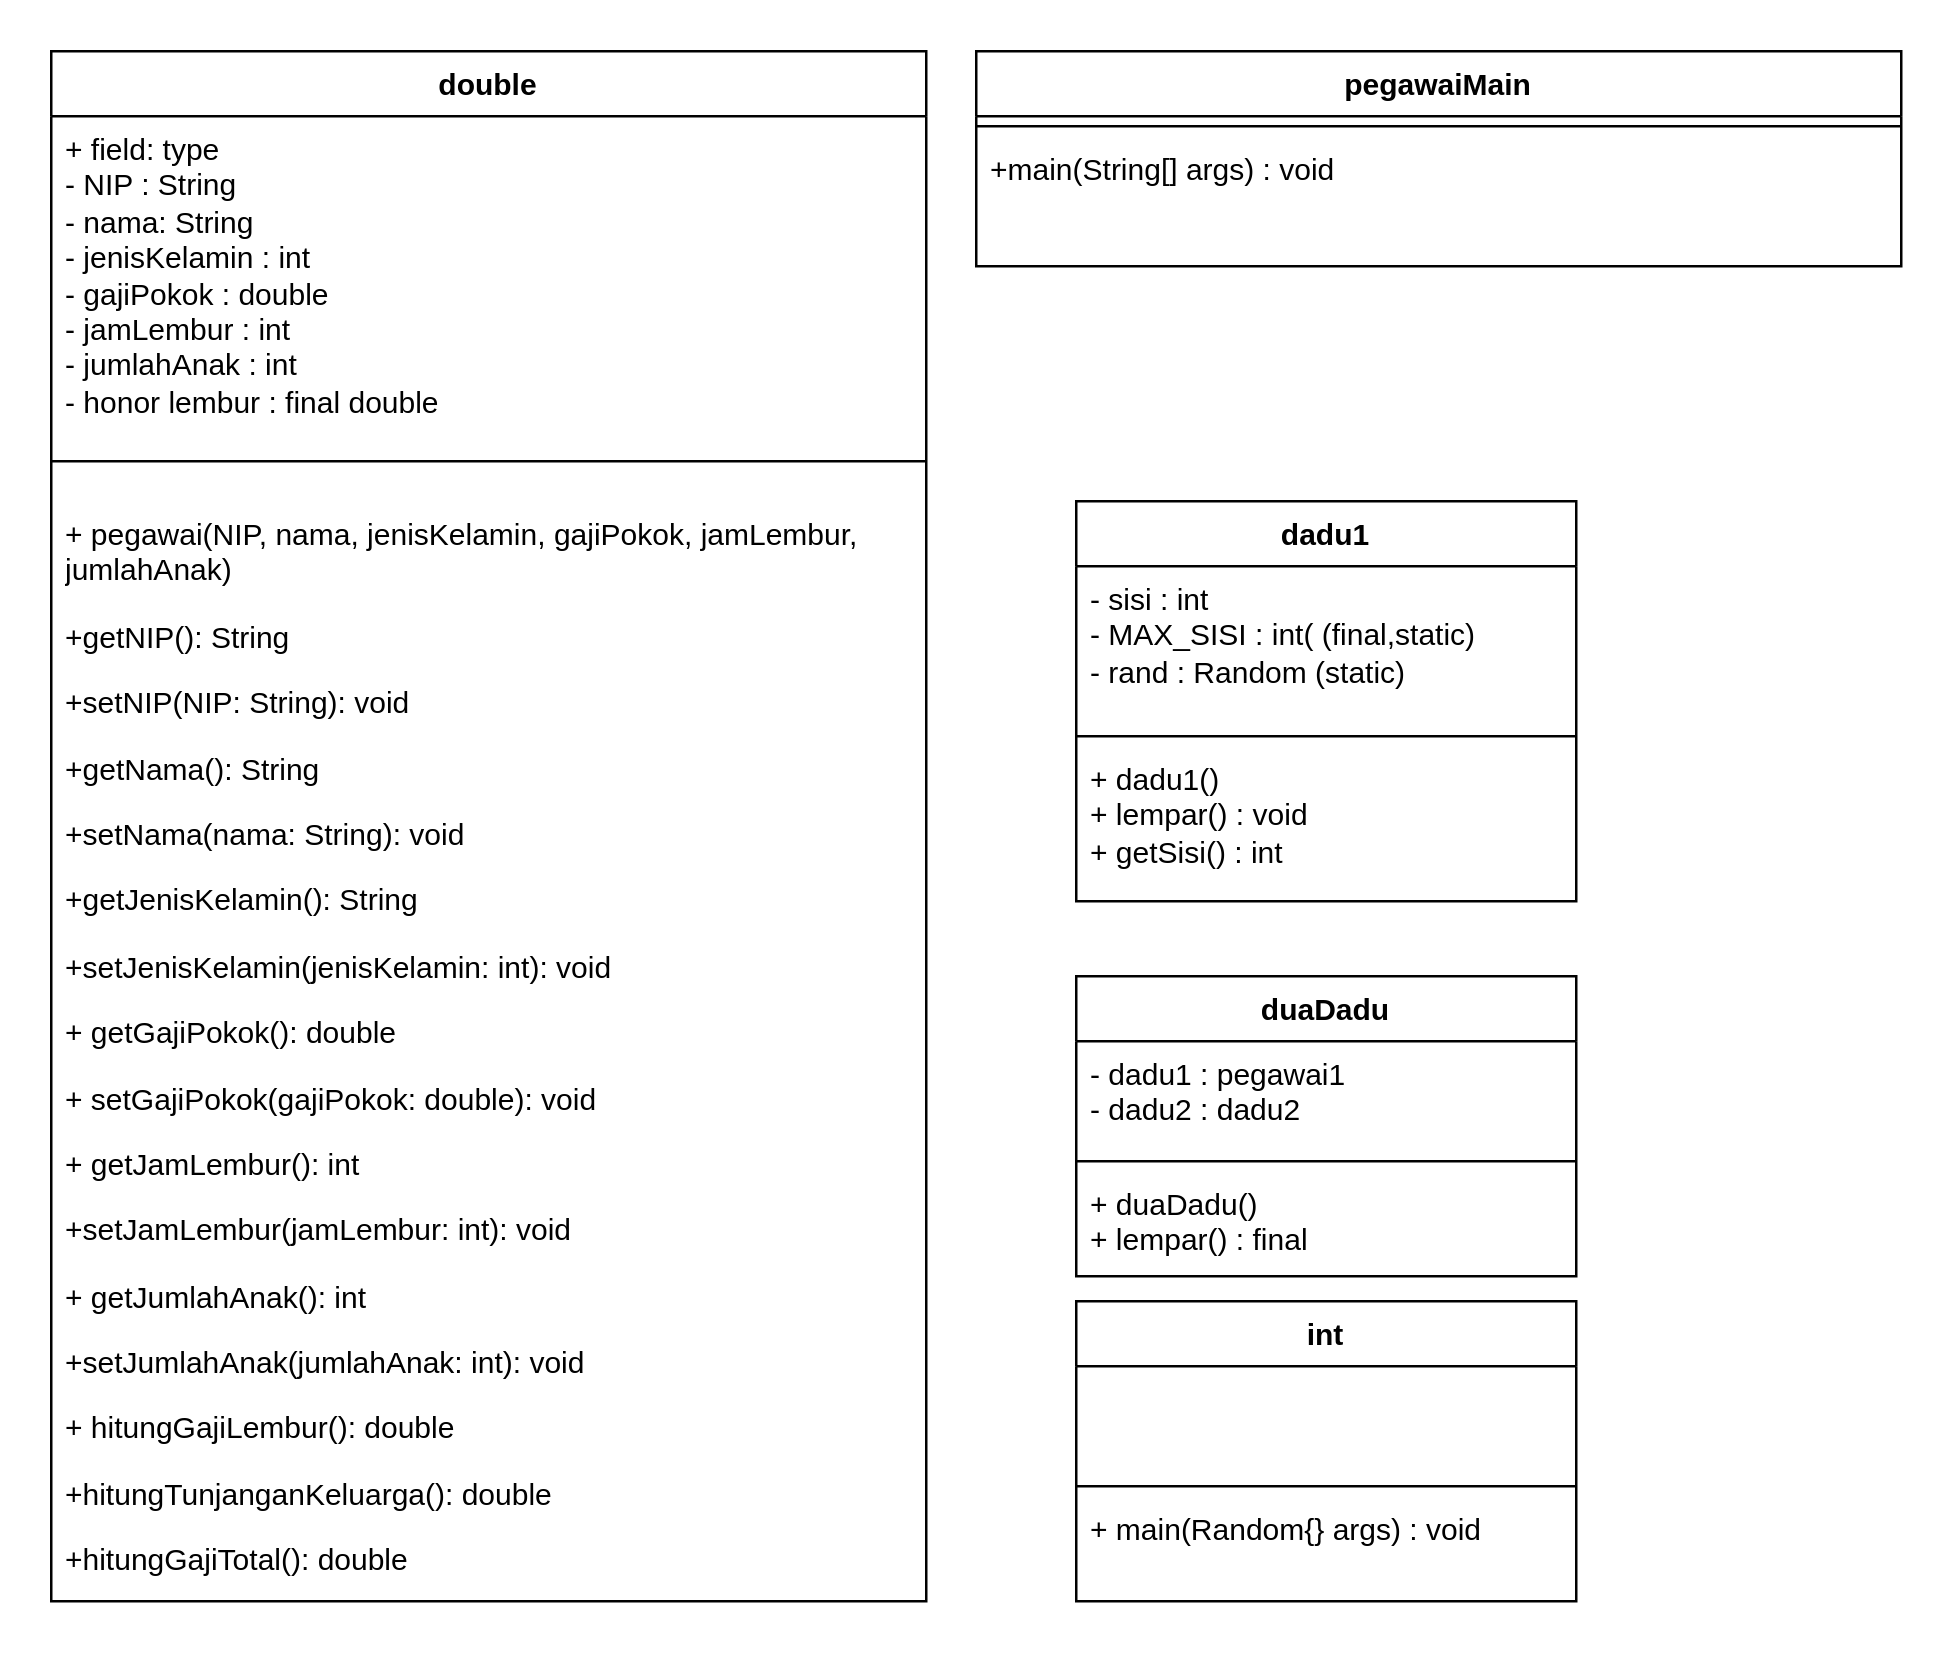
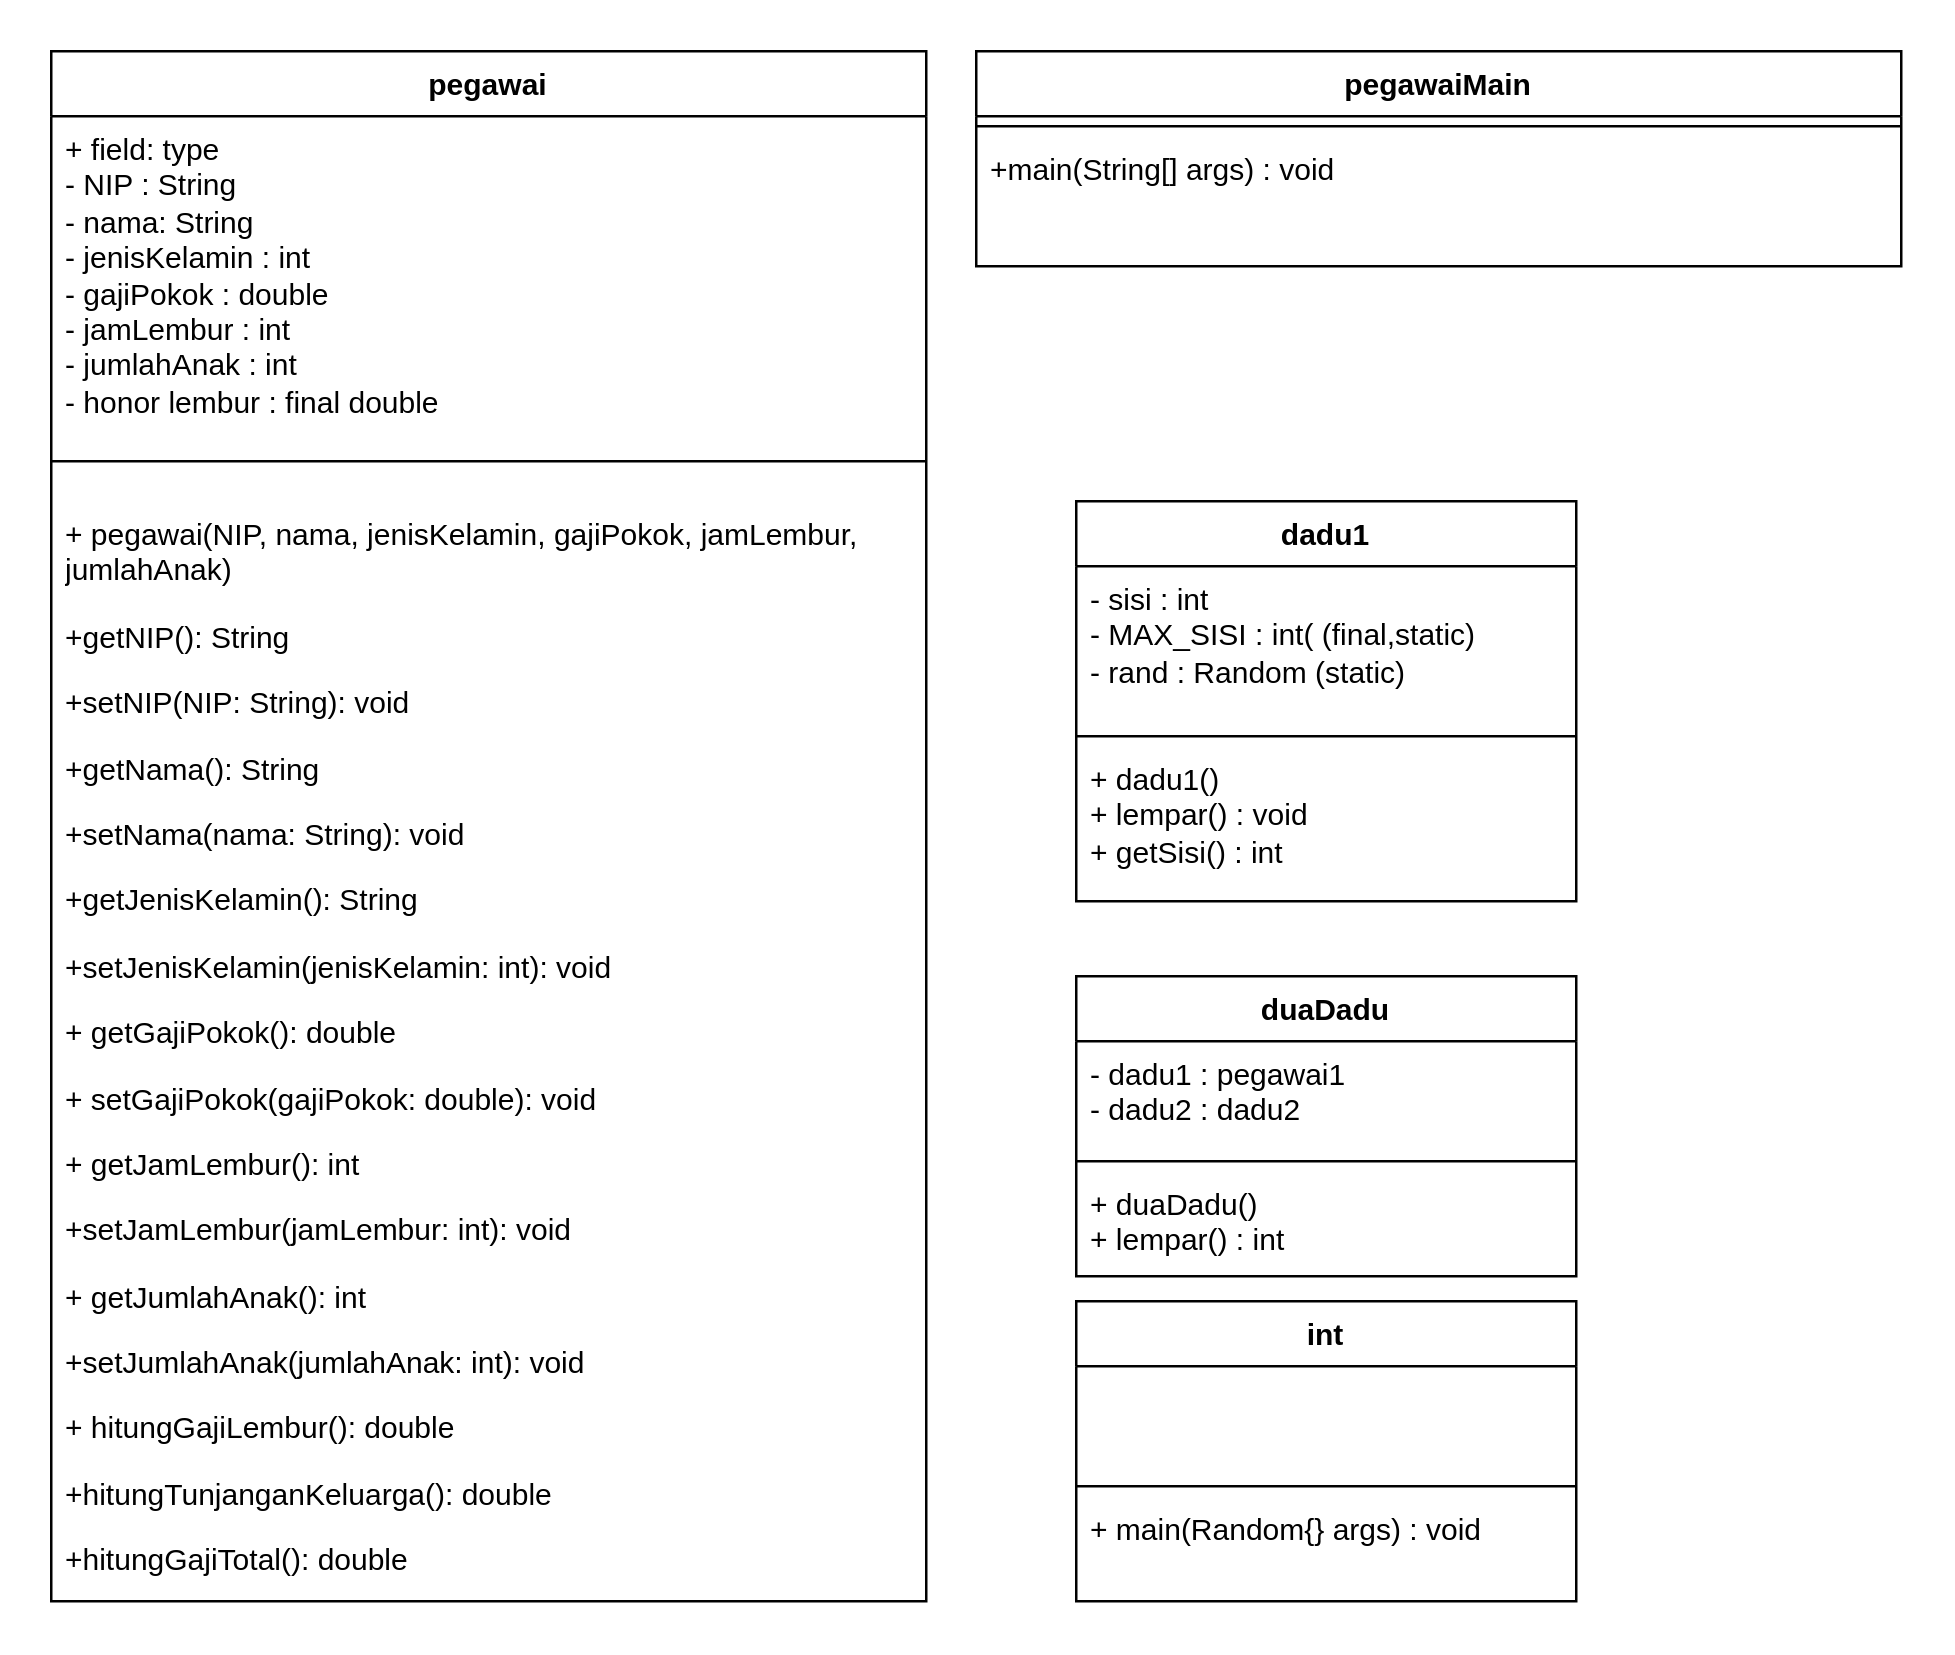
node "double": label "double" -> "pegawai"
node "+ duaDadu() + lempar() : final": label "+ duaDadu() + lempar() : final" -> "+ duaDadu() + lempar() : int"
